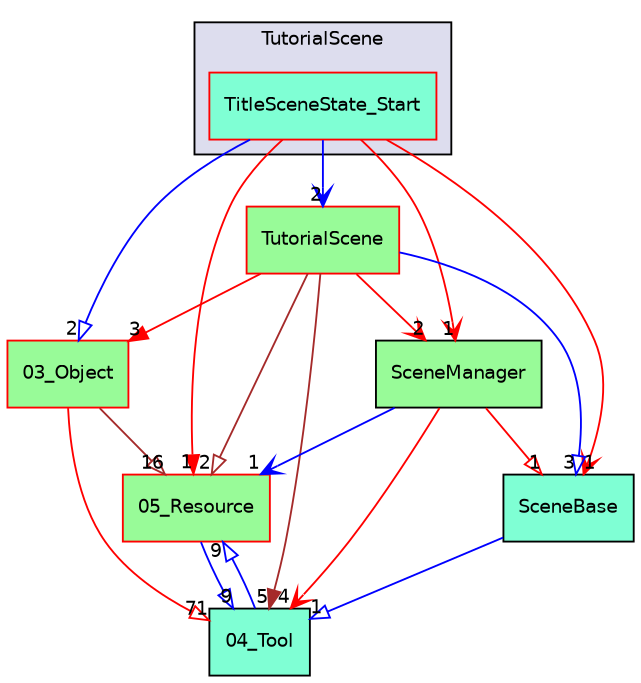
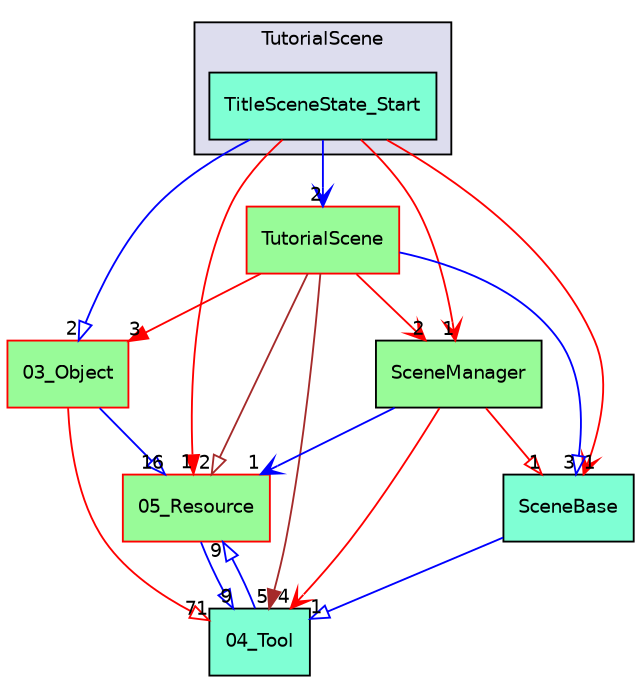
node "TitleSceneState_Start": color red -> black
edge "03_Object" -> "05_Resource": color brown -> blue
